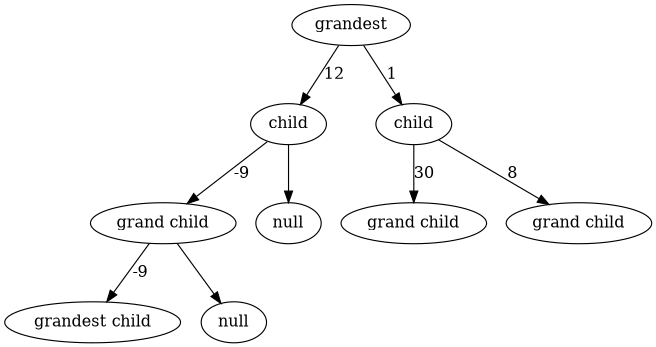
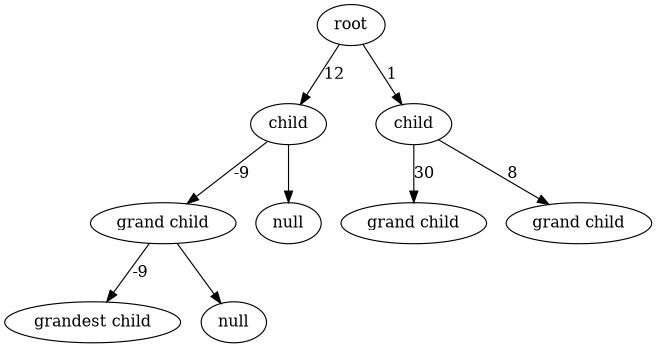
node "grandest": label "grandest" -> "root"
